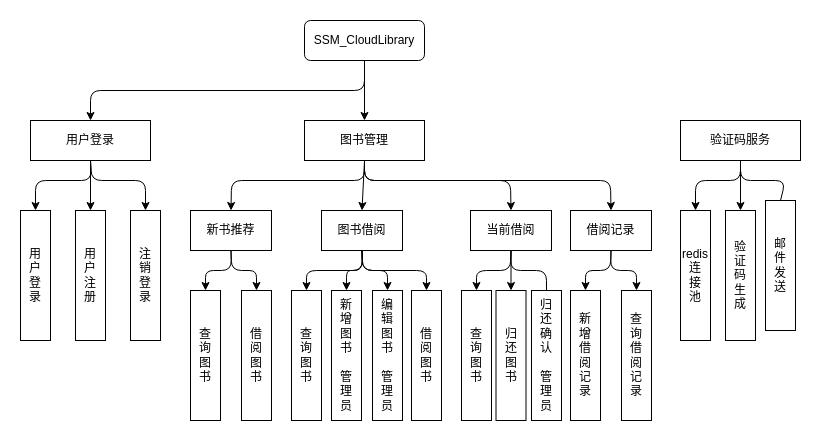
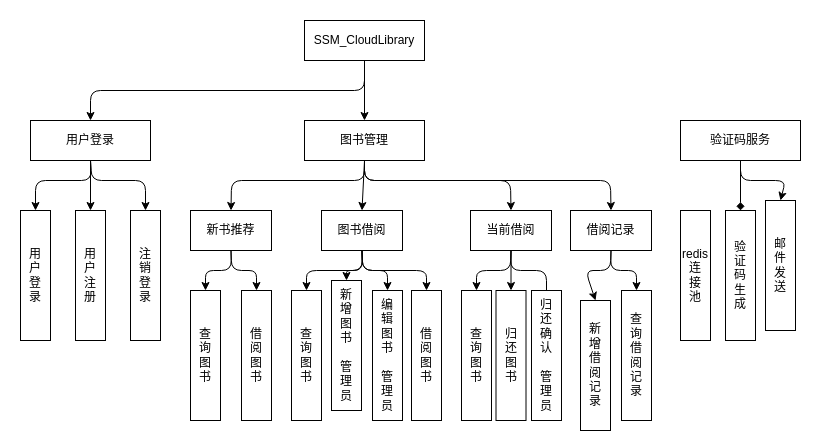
node "SSM_CloudLibrary": shape rounded rectangle -> rectangle
edge "验证码服务" -> "redis 连 接 池": removed
edge "验证码服务" -- "邮 件 发 送": arrowhead none -> classic
edge "验证码服务" -> "验 证 码 生 成": arrowhead classic -> diamond
node "新 增 图 书 管 理 员": moved (347, 356) -> (347, 346)
node "新 增 借 阅 记 录": moved (586, 356) -> (596, 366)
